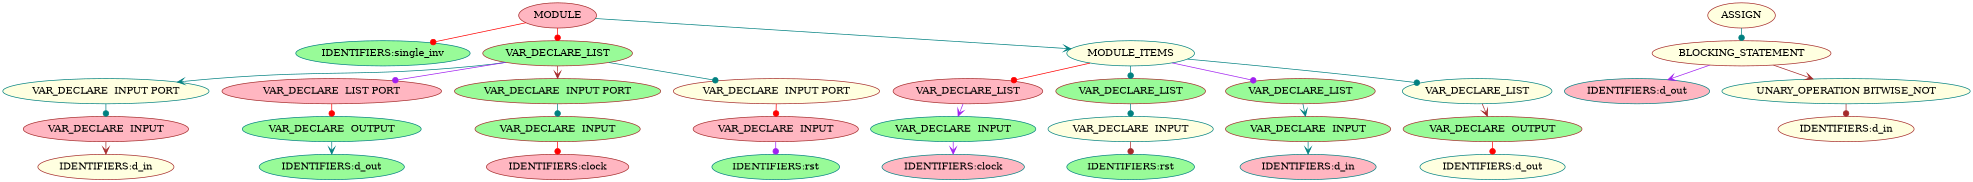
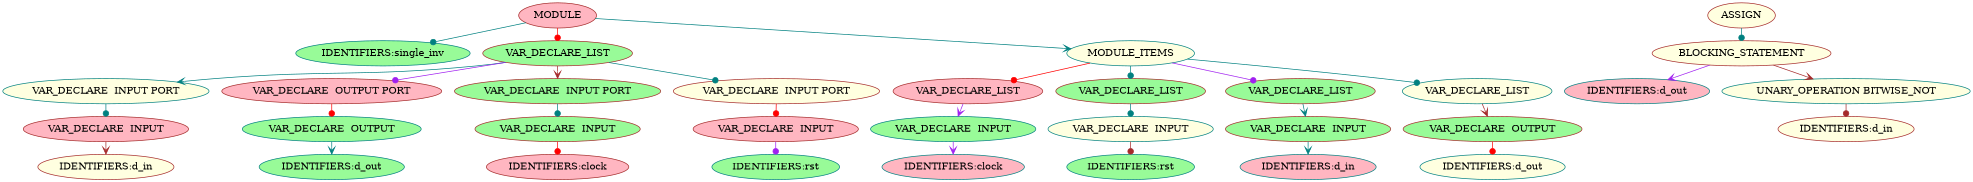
edge "MODULE" -> "IDENTIFIERS:single_inv": color red -> teal
node "VAR_DECLARE  LIST PORT": label "VAR_DECLARE  LIST PORT" -> "VAR_DECLARE  OUTPUT PORT"
